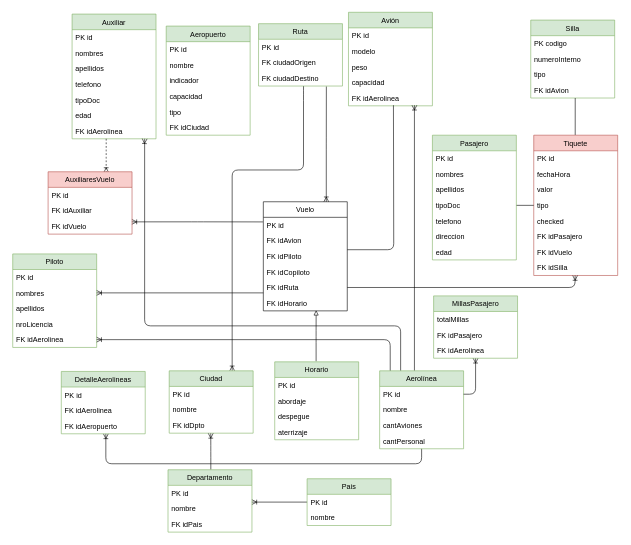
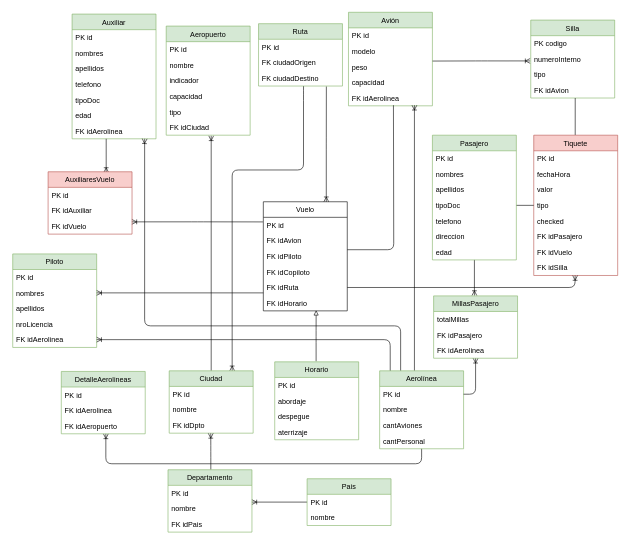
edge "peso" -> "numeroInterno": added
edge "Ciudad" -> "FK idCiudad": added
edge "Auxiliar" -> "AuxiliaresVuelo": style dashed -> solid
edge "Pasajero" -> "MillasPasajero": added
